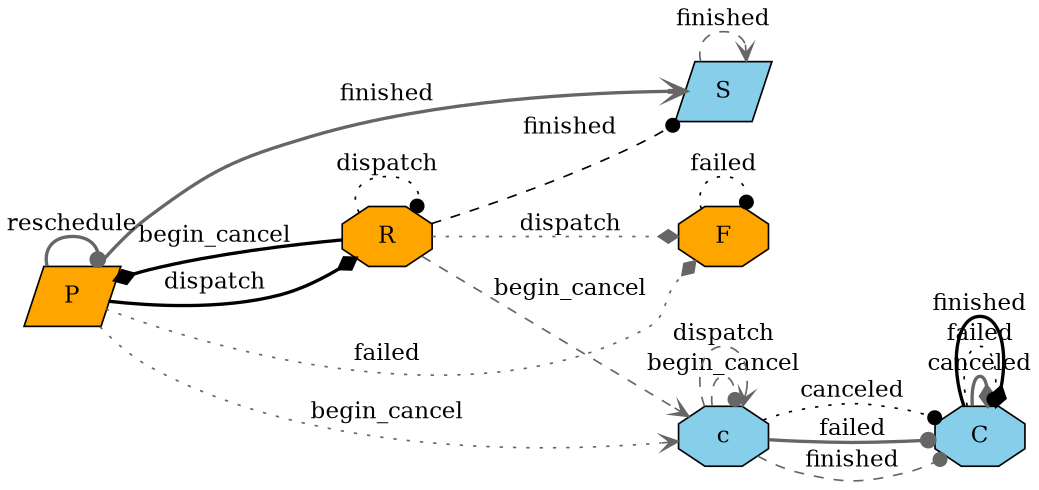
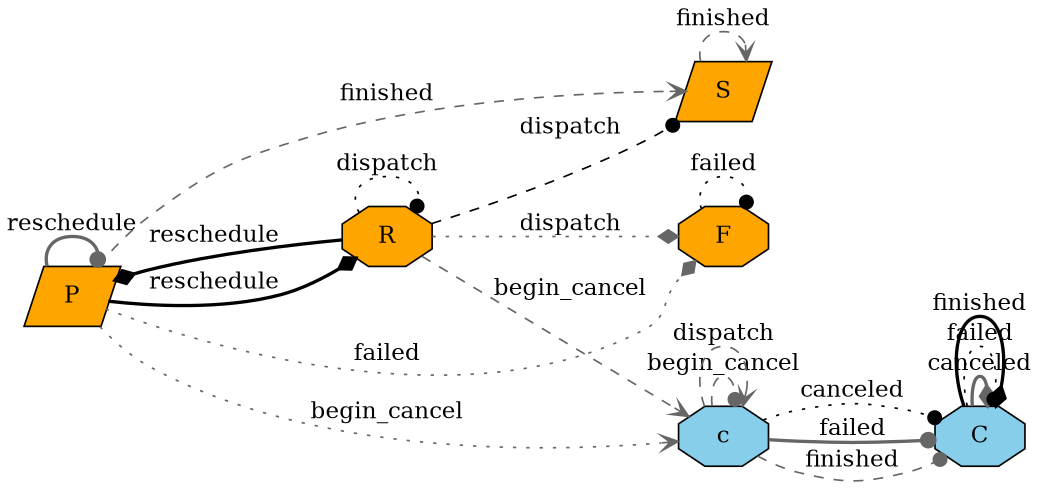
node "S": fillcolor skyblue -> orange
edge "P" -> "S": style bold -> dashed
edge "R" -> "S": label "finished" -> "dispatch"
edge "R" -> "P": label "begin_cancel" -> "reschedule"
edge "P" -> "R": label "dispatch" -> "reschedule"
